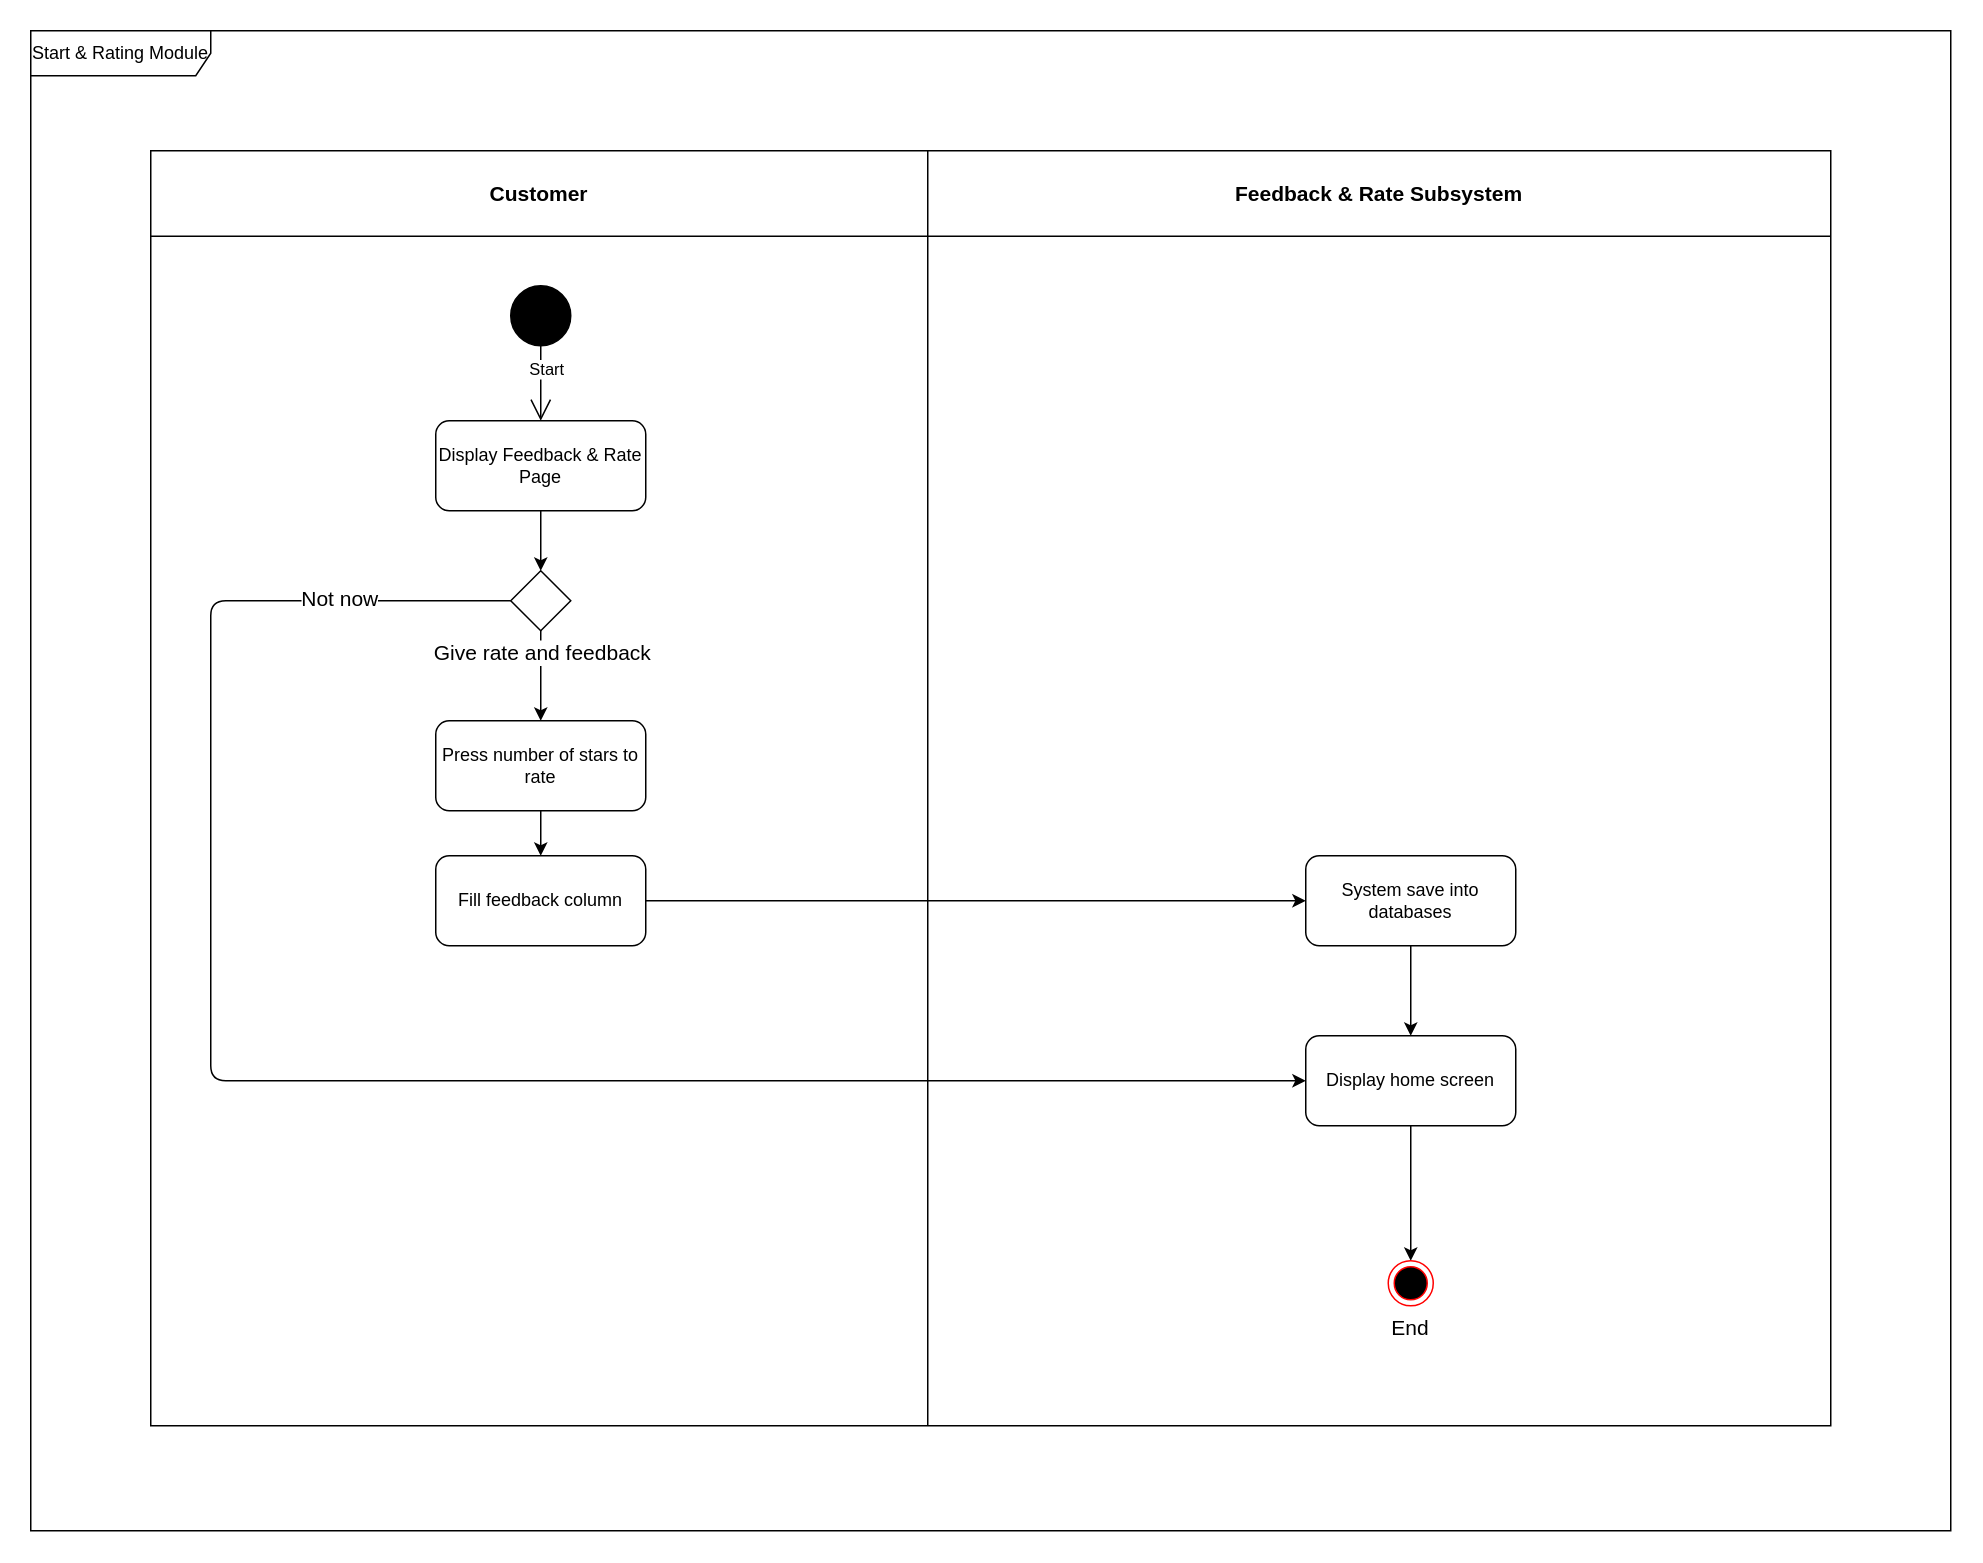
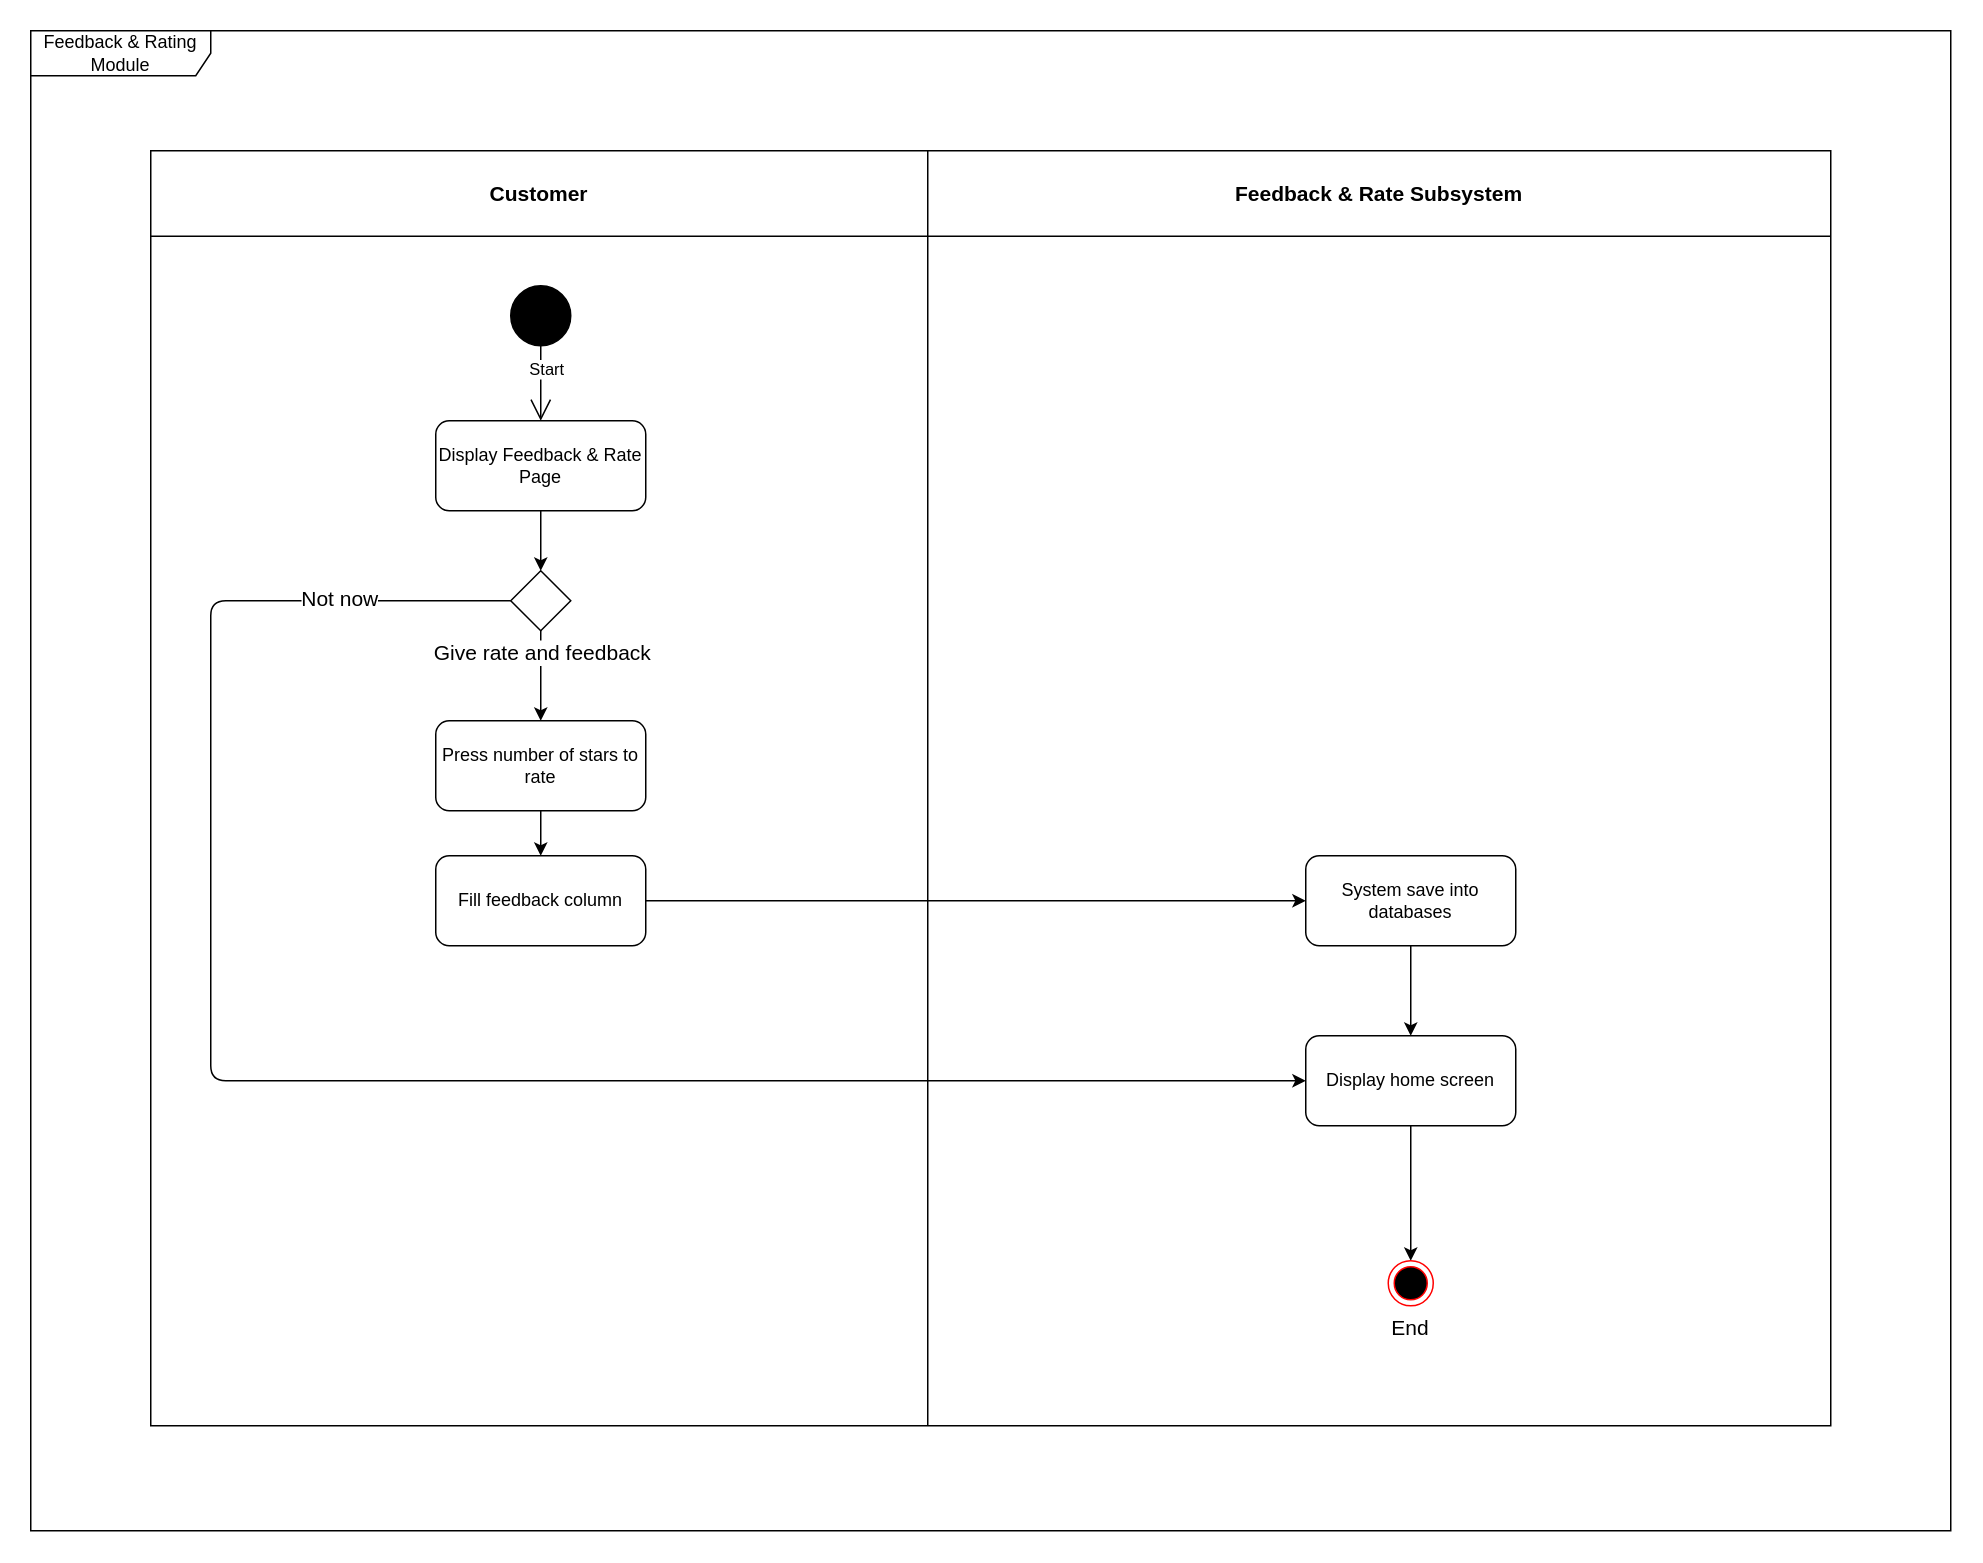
node "Start & Rating Module": label "Start & Rating Module" -> "Feedback & Rating Module"
